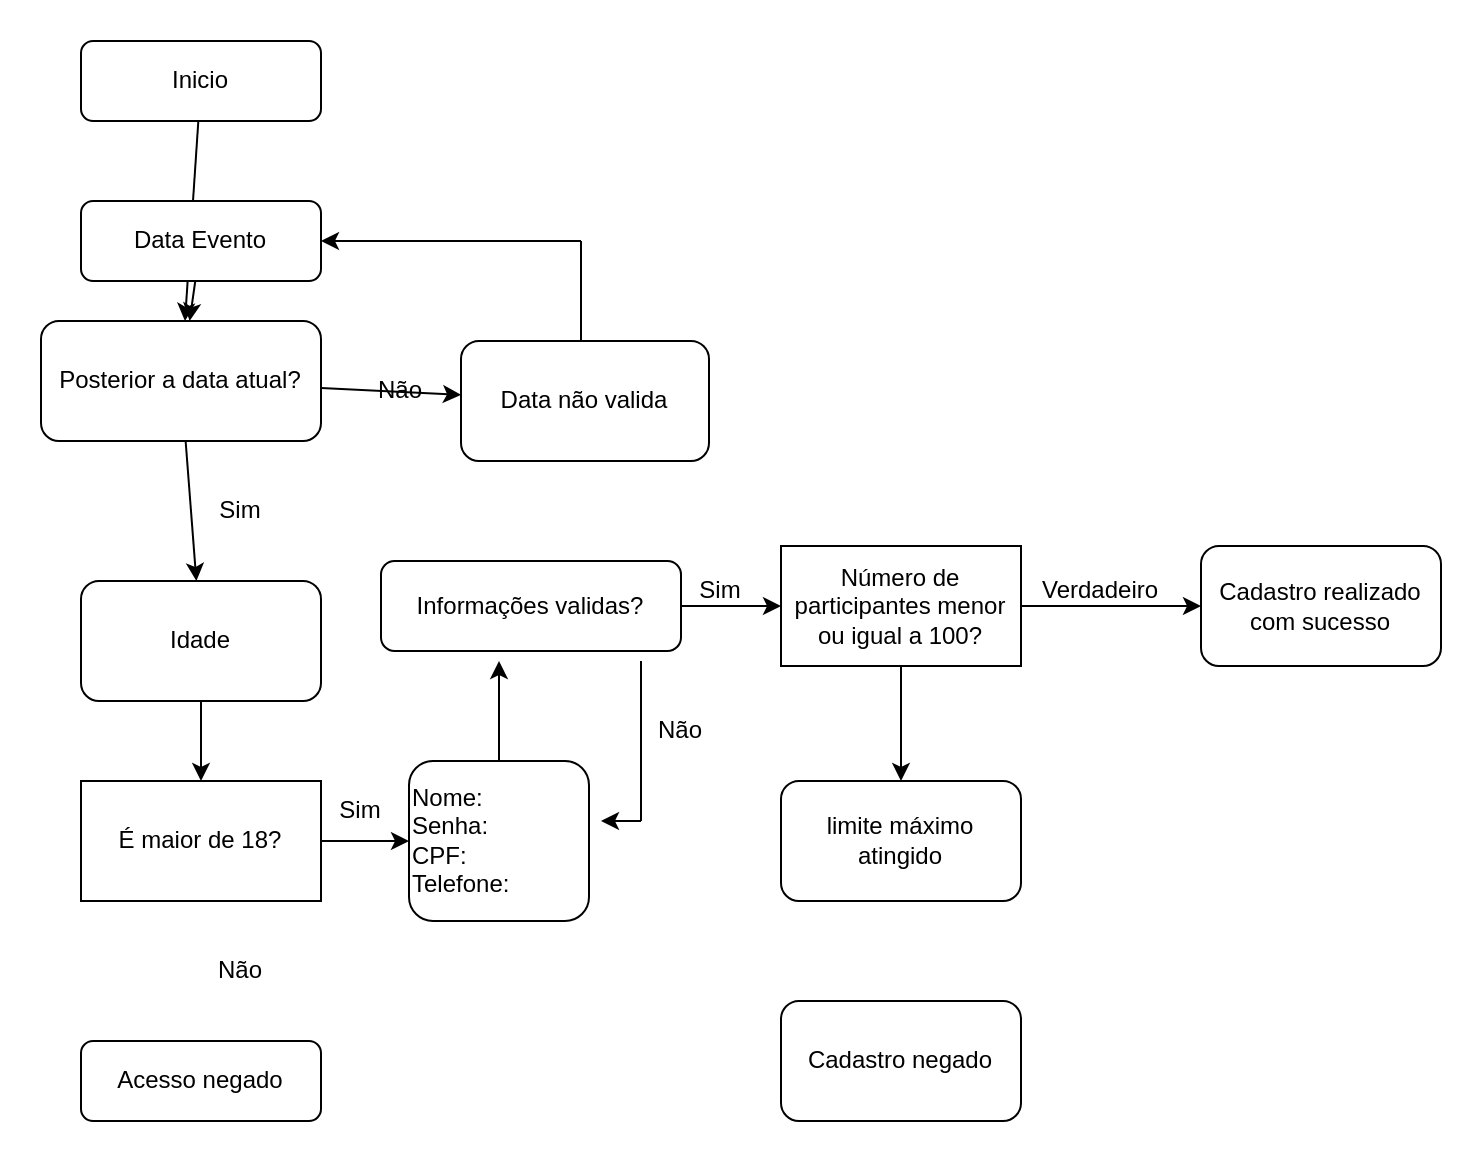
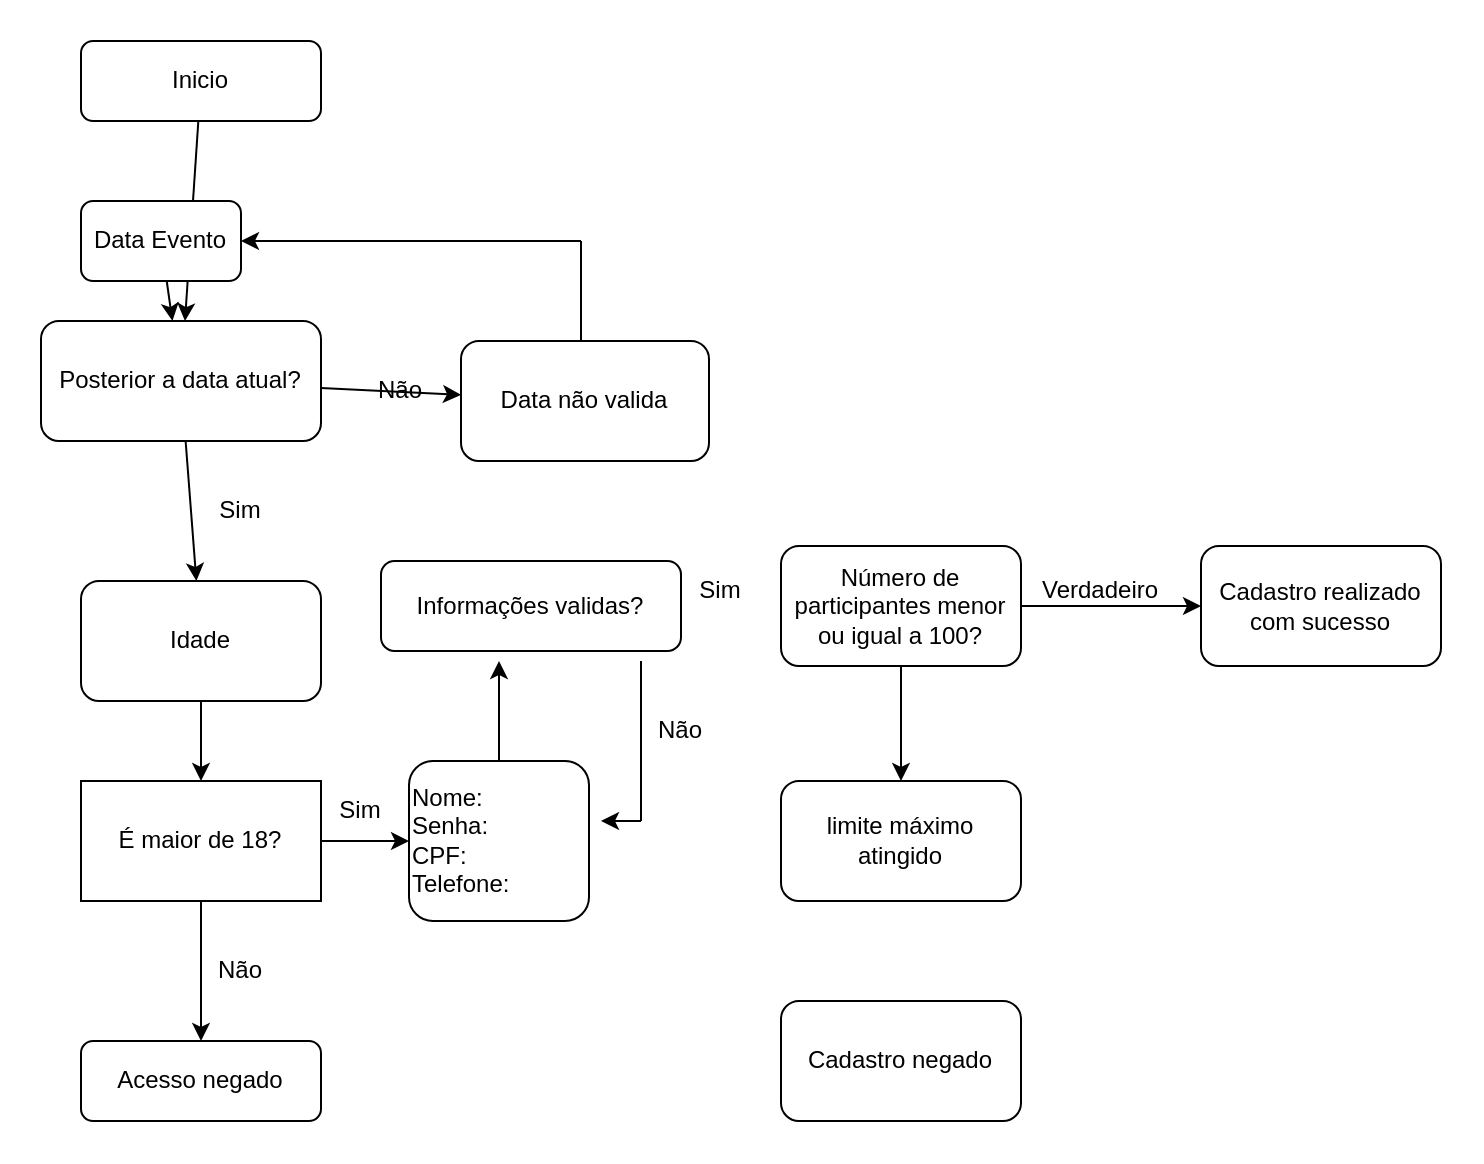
node "Data Evento": size 240x80 -> 160x80
edge "Informações validas?" -> "Número de participantes menor ou igual a 100?": removed
node "Número de participantes menor ou igual a 100?": shape rectangle -> rounded rectangle
edge "É maior de 18?" -> "Acesso negado": added
